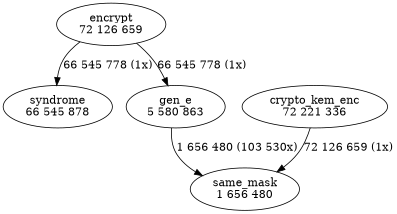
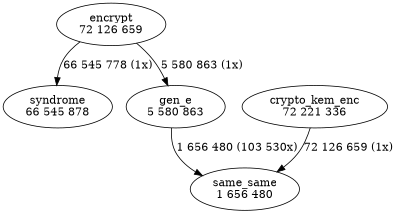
edge "encrypt 72 126 659" -> "gen_e 5 580 863": label "66 545 778 (1x)" -> "5 580 863 (1x)"
node "same_mask 1 656 480": label "same_mask 1 656 480" -> "same_same 1 656 480"
